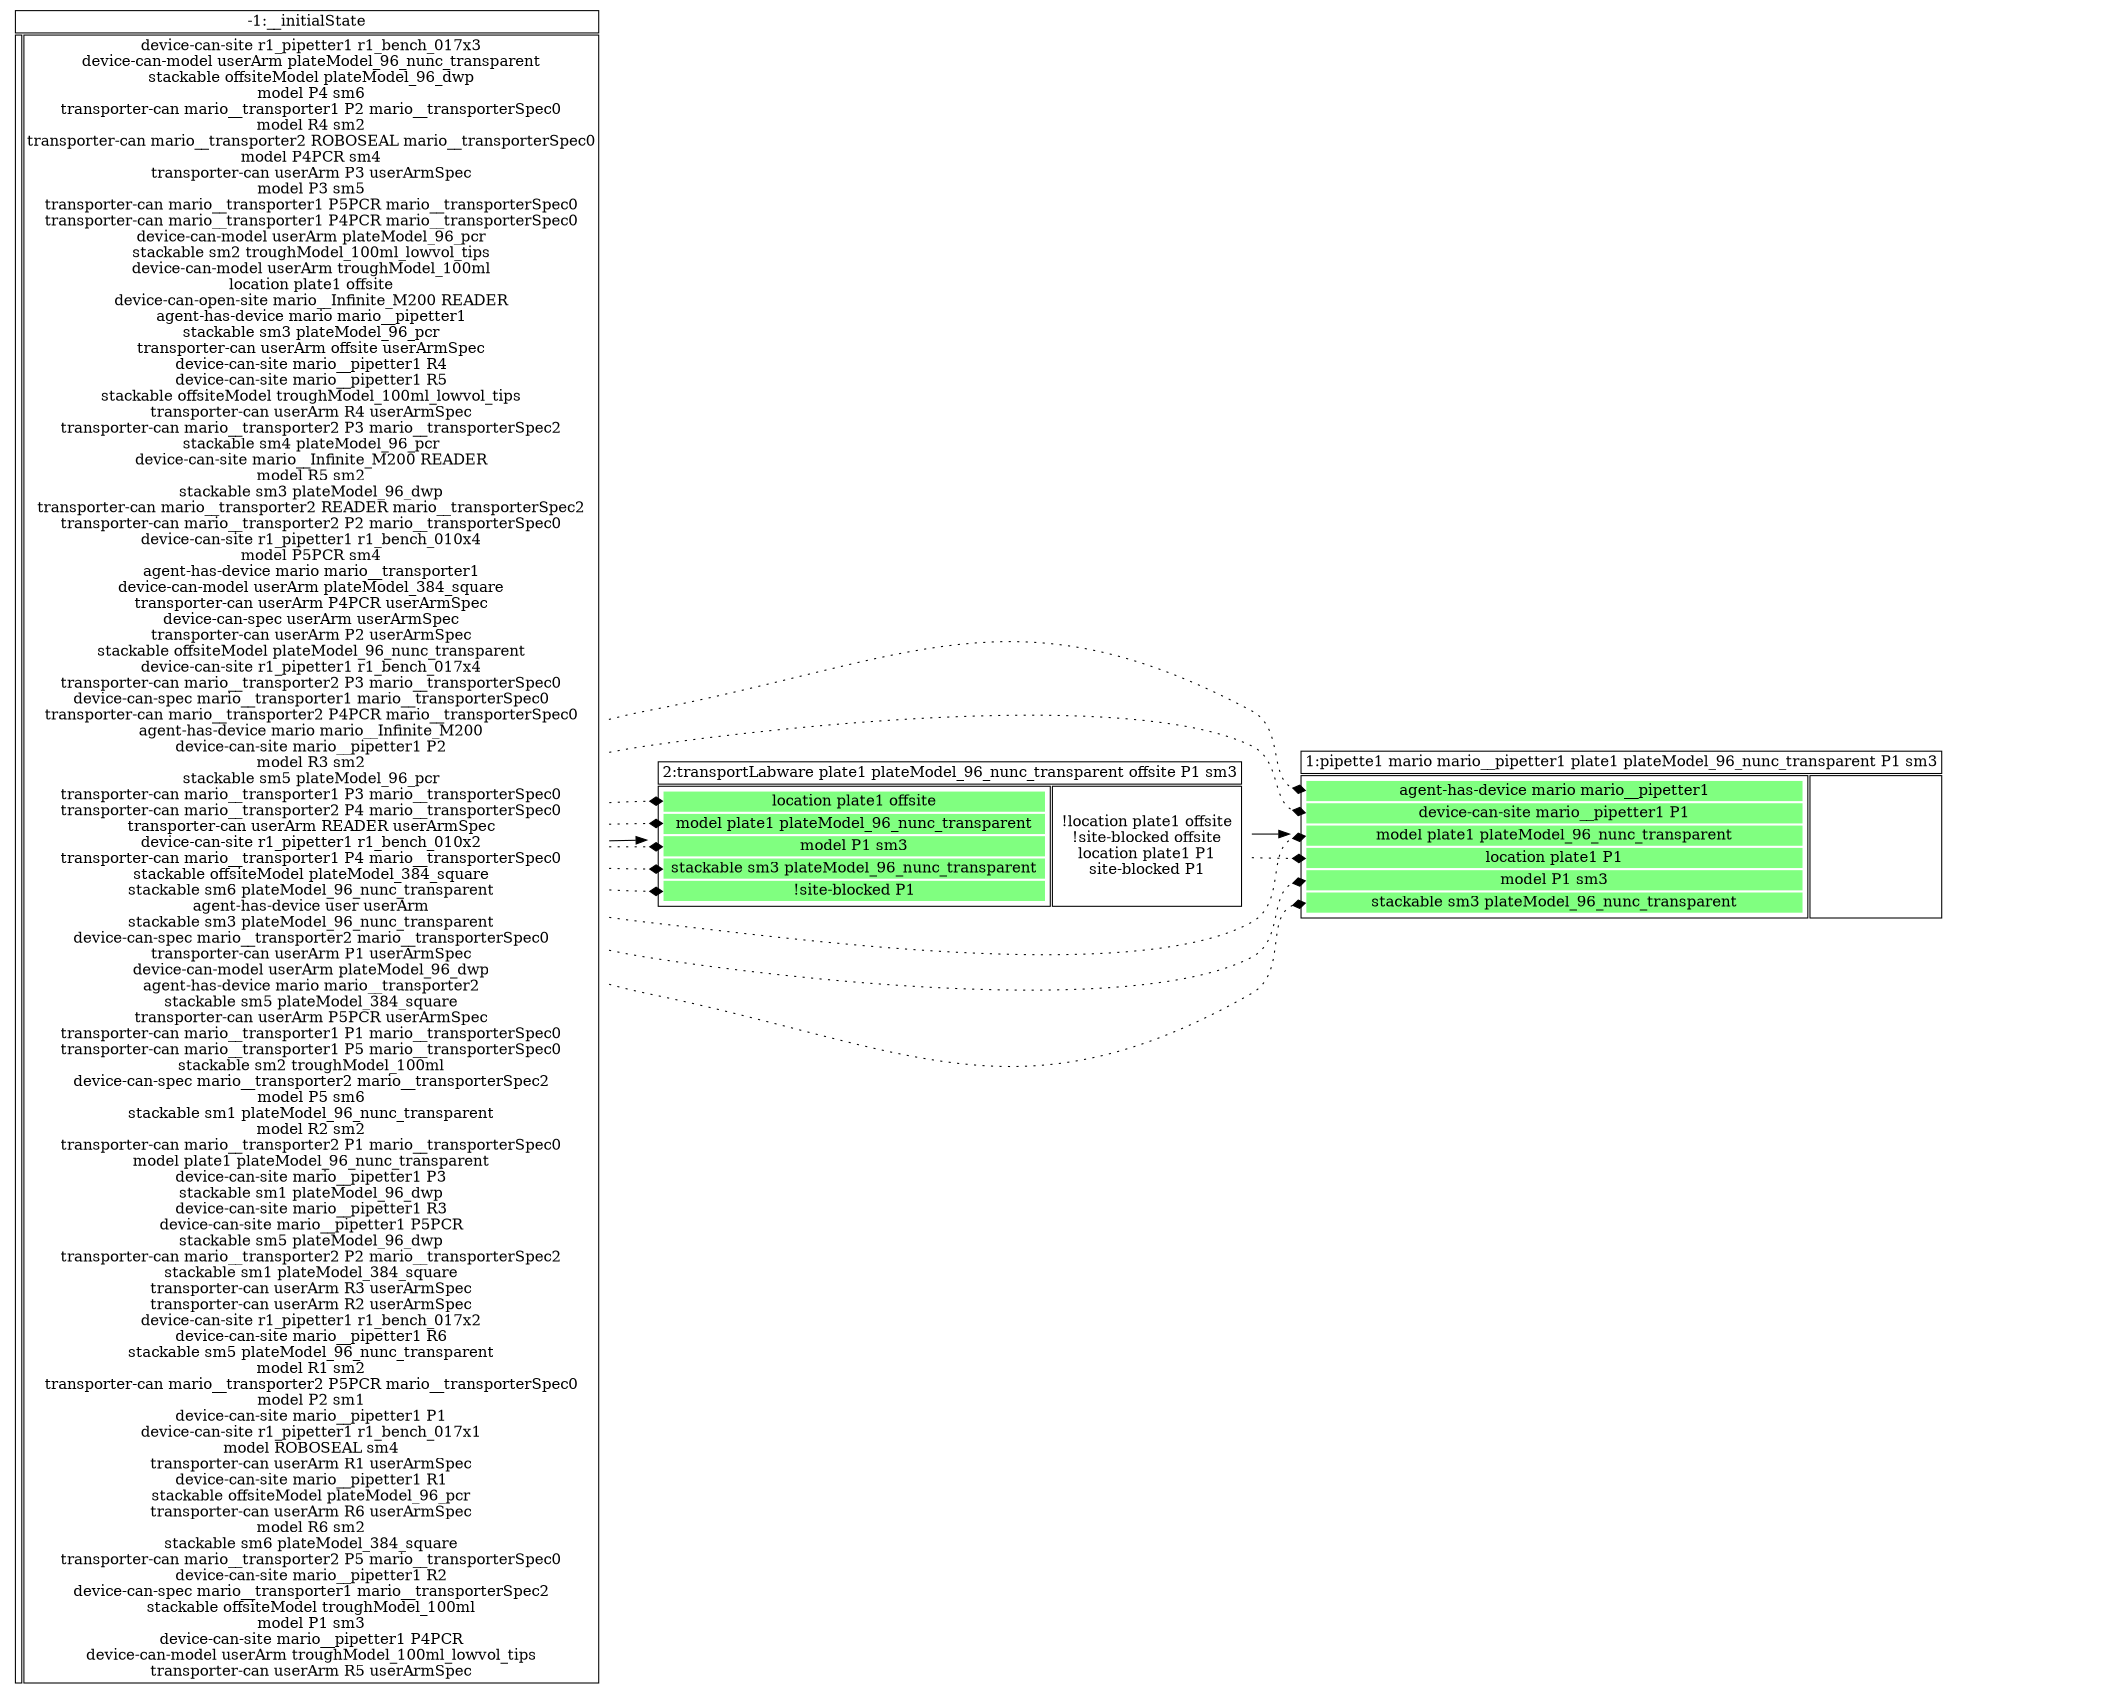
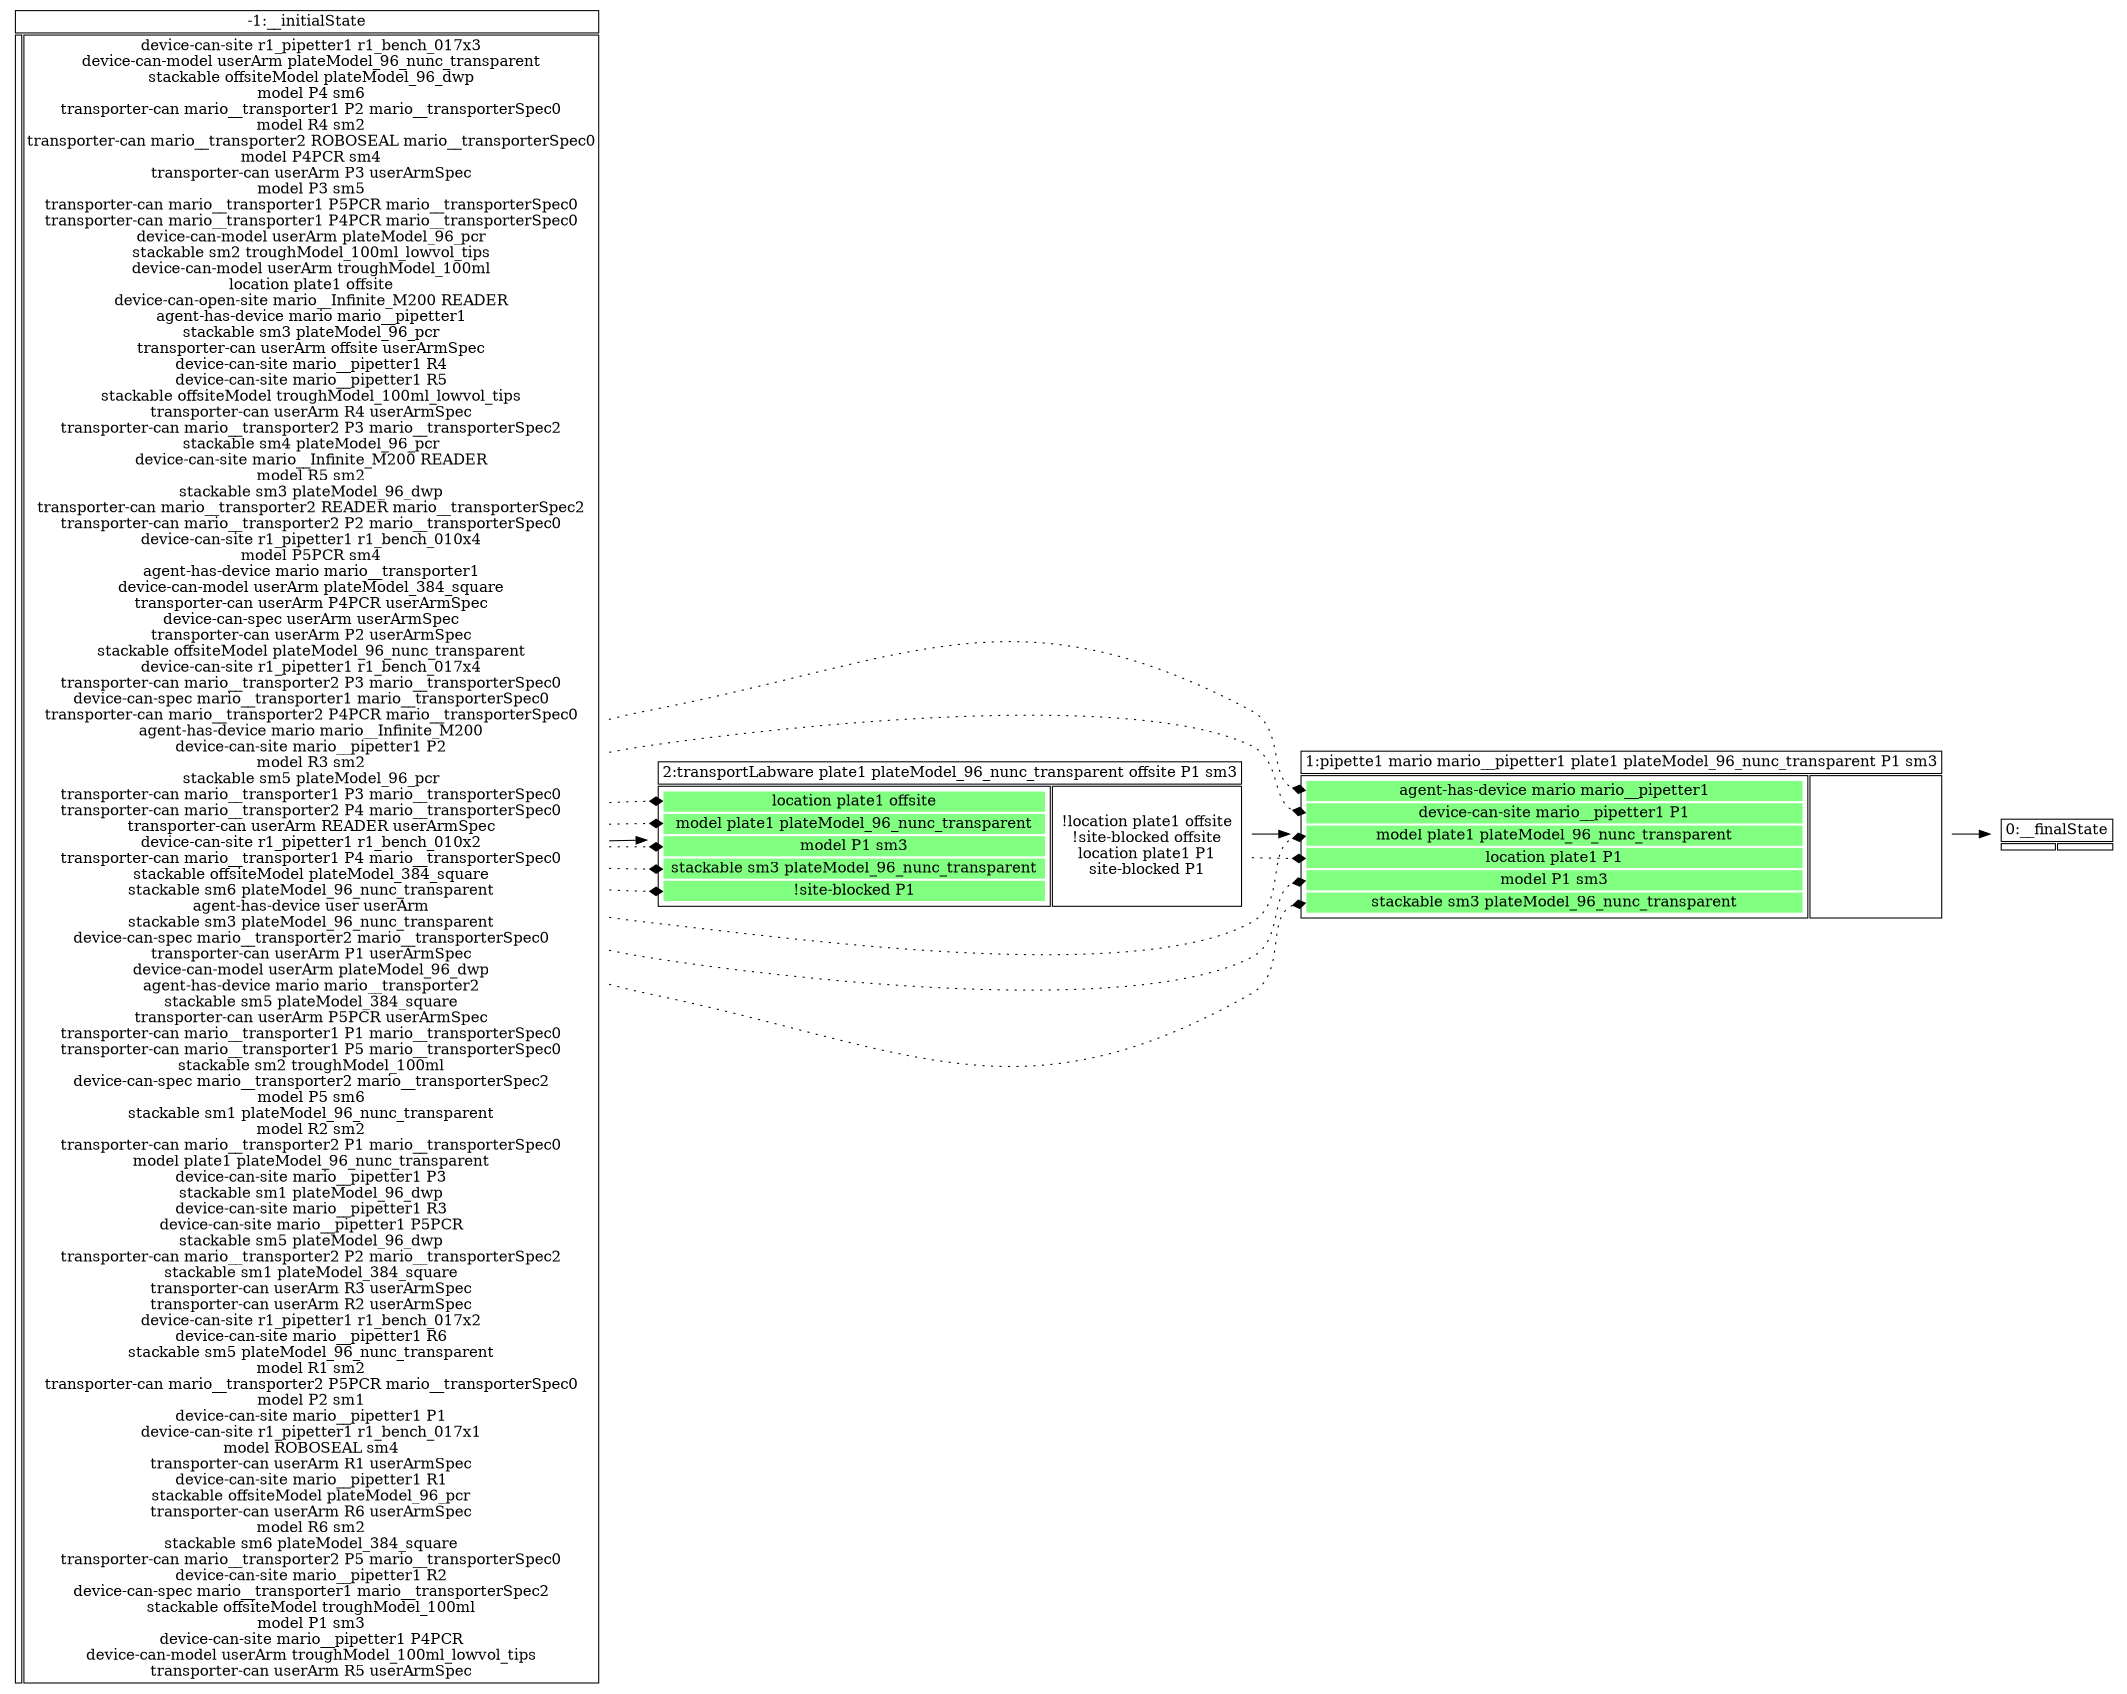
node "0:__finalState": added
